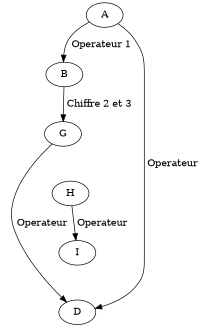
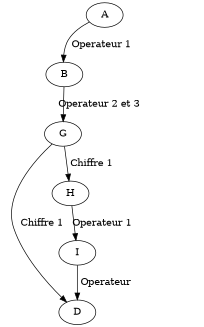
edge "B" -> "G": label " Chiffre 2 et 3 " -> " Operateur 2 et 3 "
edge "G" -> "H": added, label "Chiffre 1"
edge "A" -> "D": now "I" -> "D"
edge "G" -> "D": label " Operateur " -> " Chiffre 1 "
edge "H" -> "I": label " Operateur " -> " Operateur 1 "
